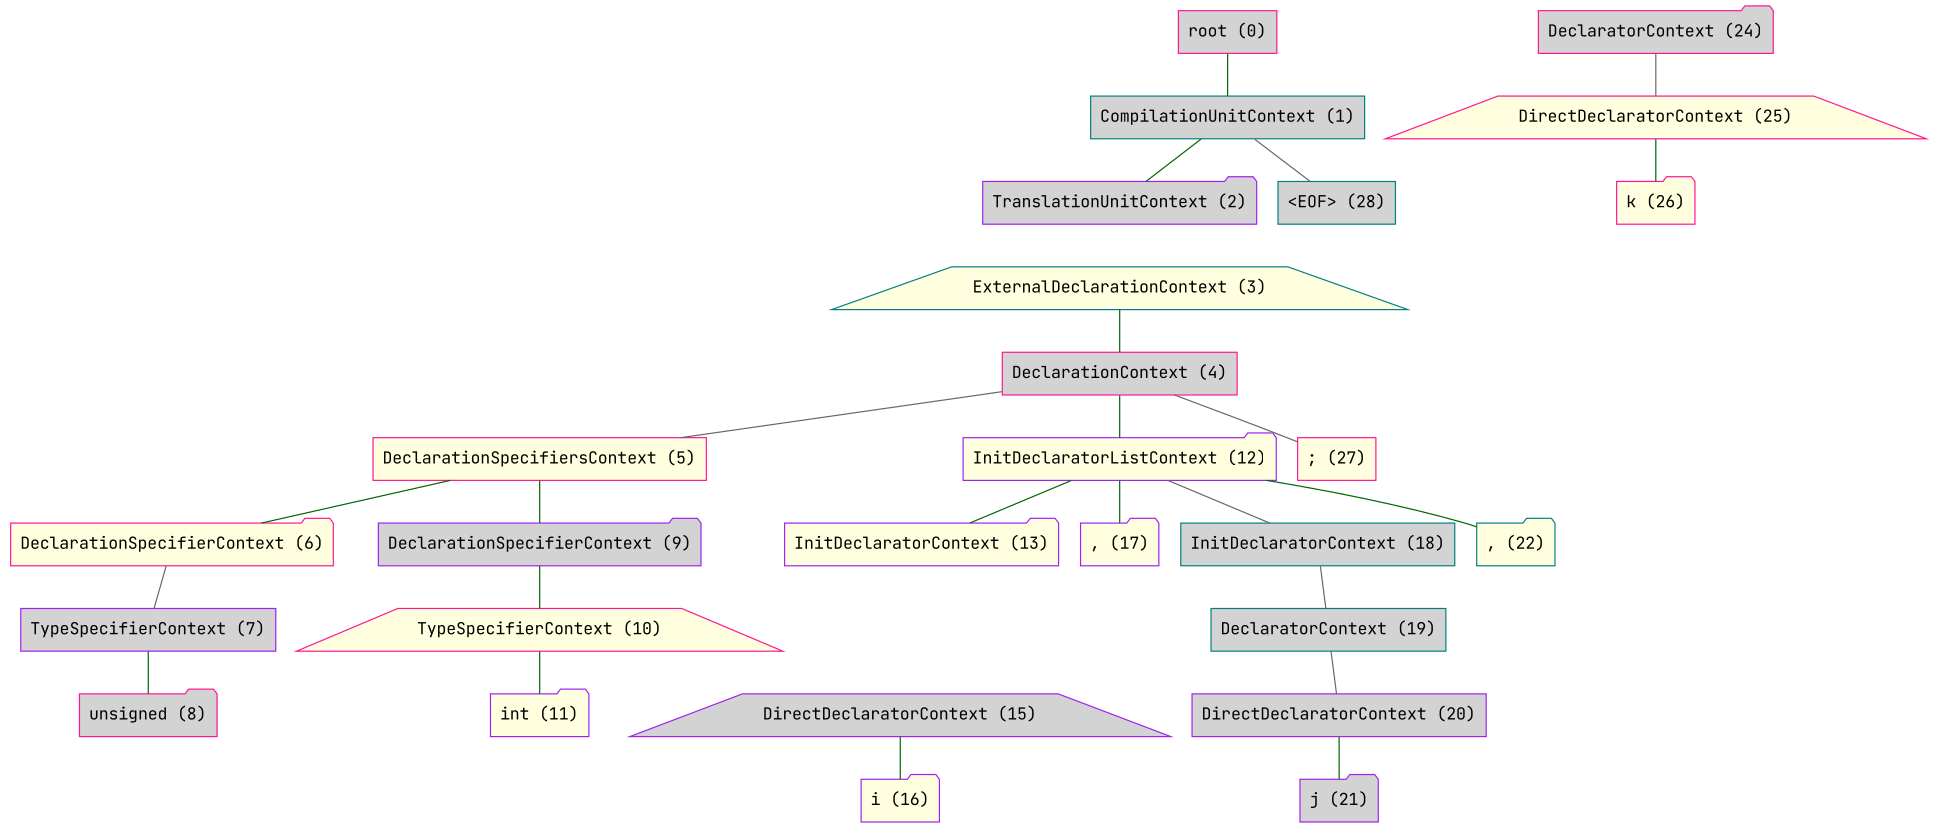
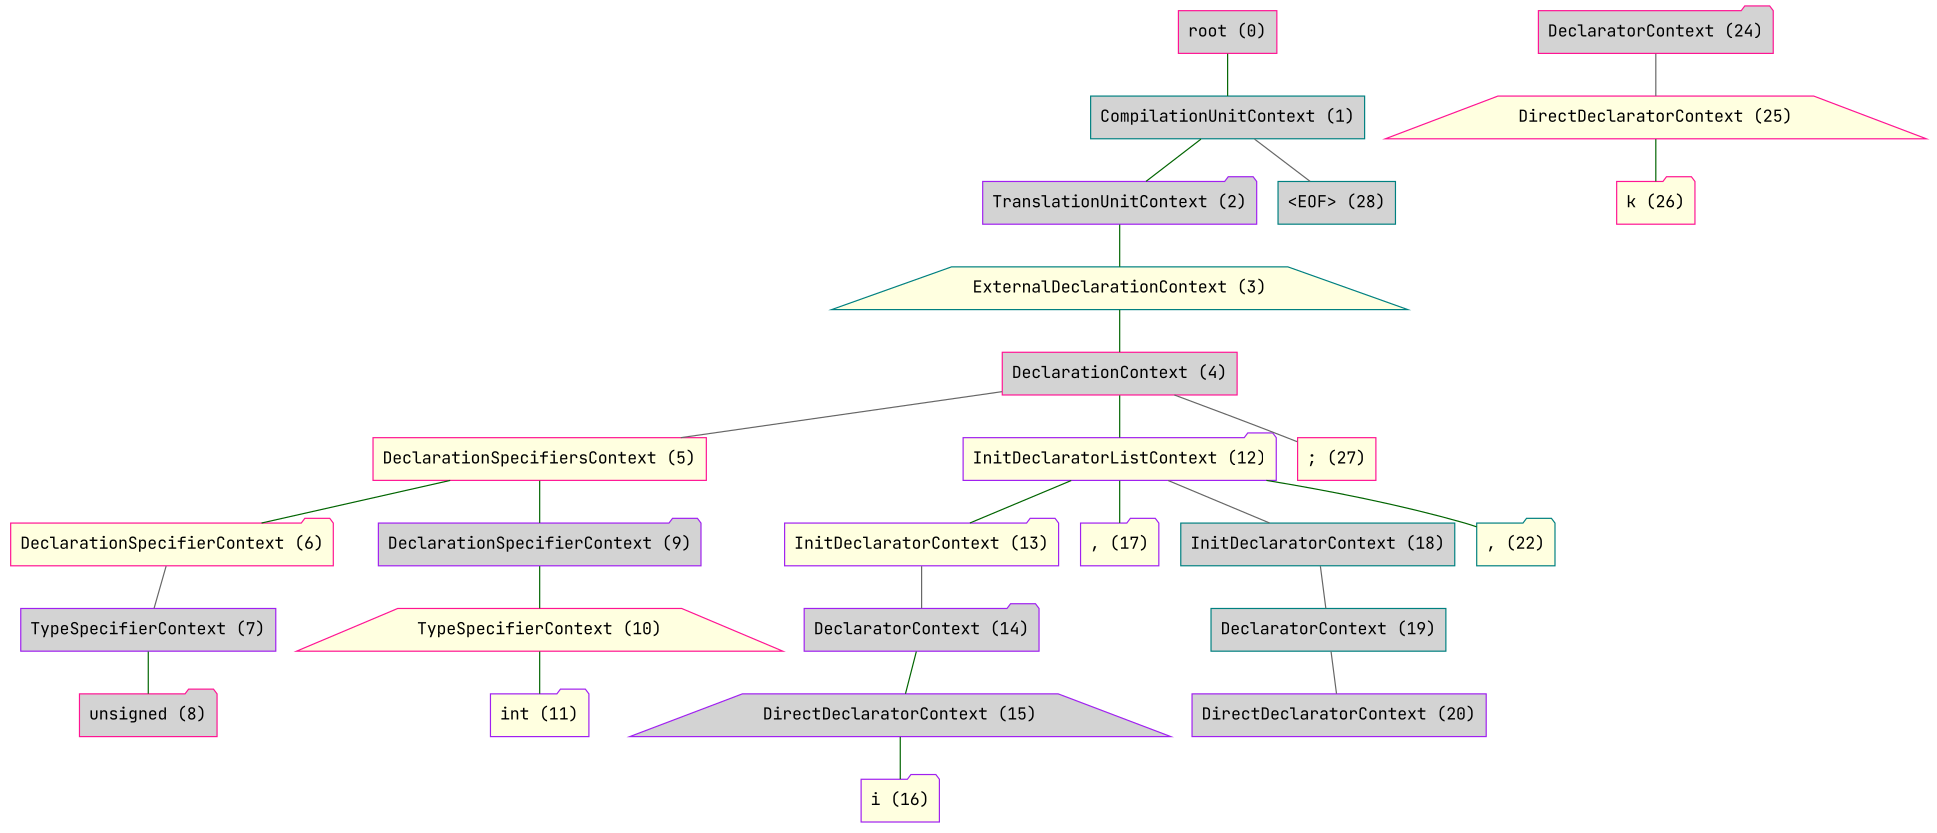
edge "TranslationUnitContext (2)" -- "ExternalDeclarationContext (3)": added
node "DeclaratorContext (14)": added
node "j (21)": removed
